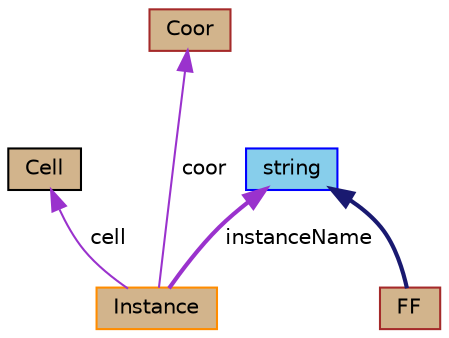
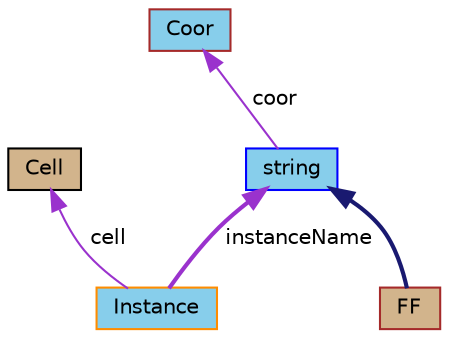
node "Coor": fillcolor tan -> skyblue
edge "Instance" -> "Coor": now "string" -> "Coor"
node "Instance": fillcolor tan -> skyblue
